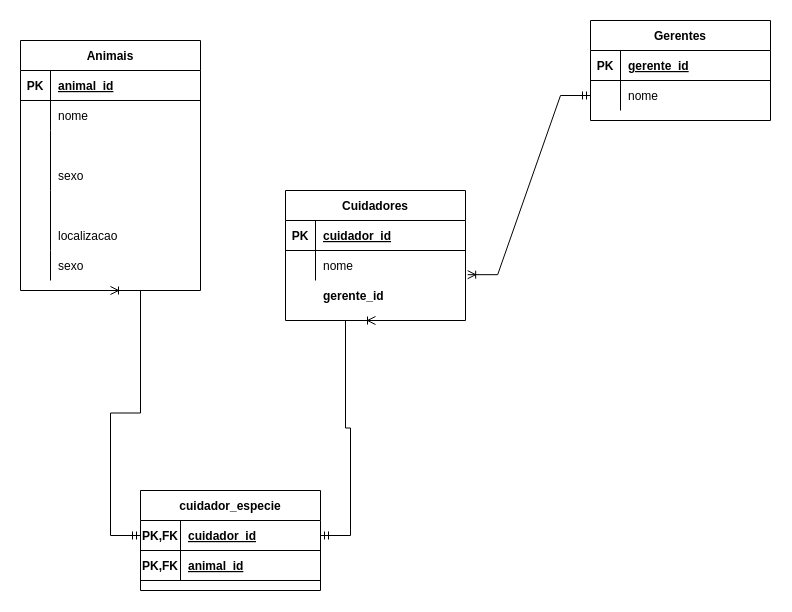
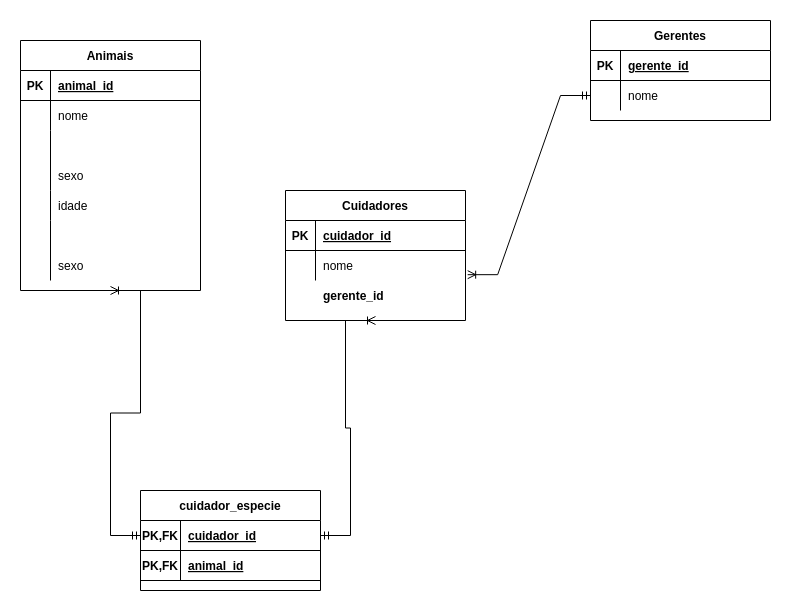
node "idade": added
node "localizacao": removed
